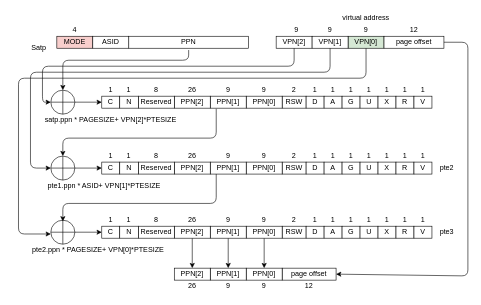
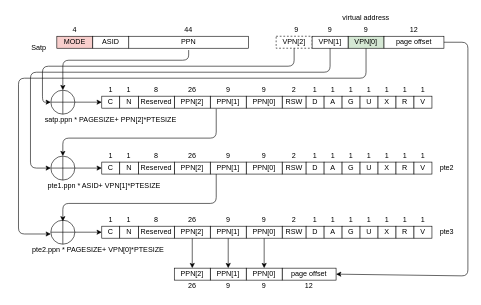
node "44": added
node "VPN[2]": style solid -> dashed
node "satp.ppn * PAGESIZE+ VPN[2]*PTESIZE": label "satp.ppn * PAGESIZE+ VPN[2]*PTESIZE" -> "satp.ppn * PAGESIZE+ PPN[2]*PTESIZE"
